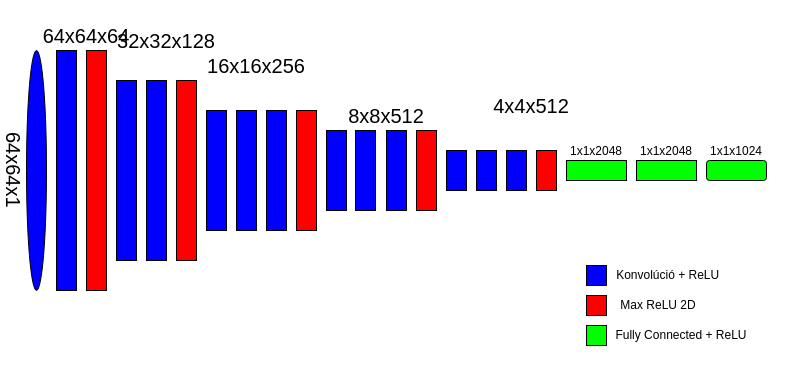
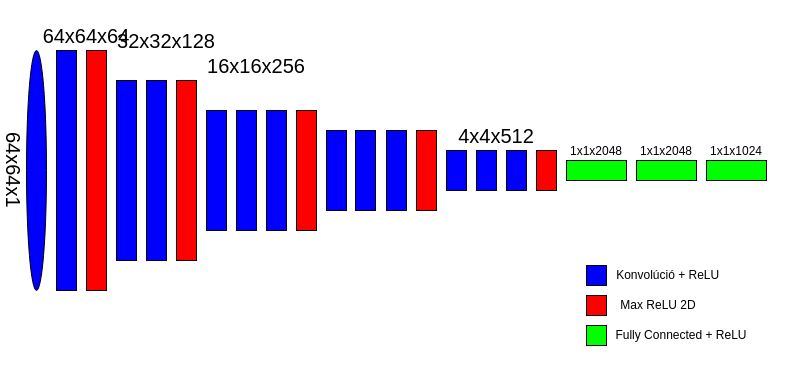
node "4x4x512": moved (532, 106) -> (497, 136)
node "8x8x512": removed
node "1x1x1024": shape rounded rectangle -> rectangle
